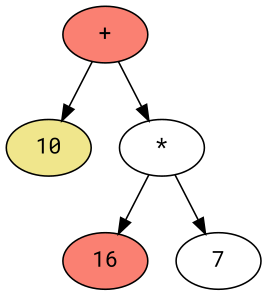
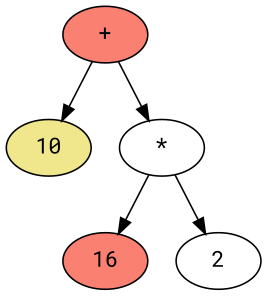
node "7": label "7" -> "2"
